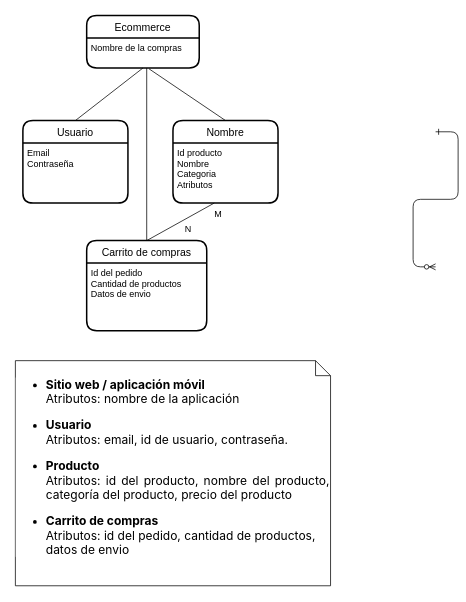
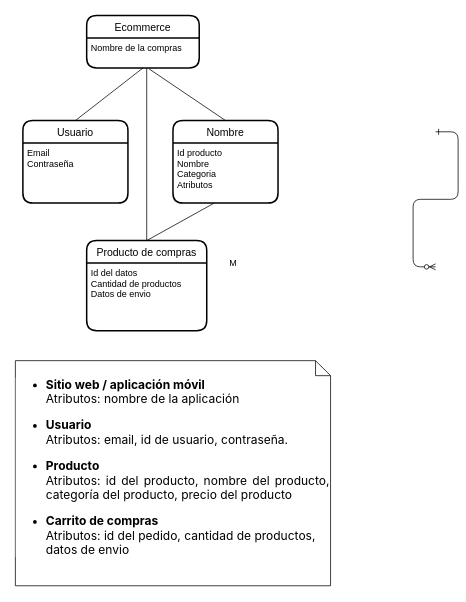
node "M": moved (218, 214) -> (233, 263)
node "N": removed
node "Carrito de compras": label "Carrito de compras" -> "Producto de compras"
node "Id del pedido Cantidad de productos Datos de envio": label "Id del pedido Cantidad de productos Datos de envio" -> "Id del datos Cantidad de productos Datos de envio"
